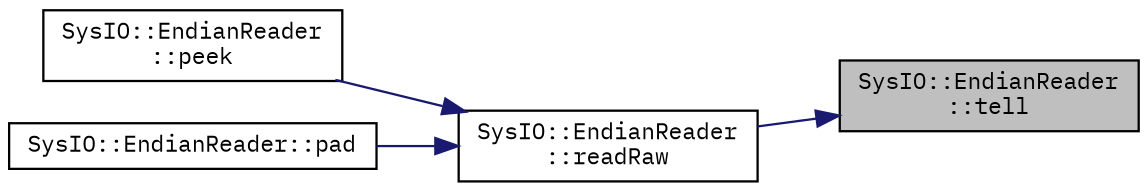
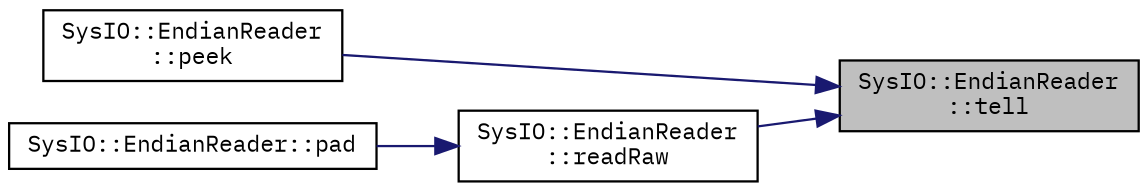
edge "SysIO::EndianReader ::peek" -> "SysIO::EndianReader ::readRaw": now "SysIO::EndianReader ::peek" -> "SysIO::EndianReader ::tell"
